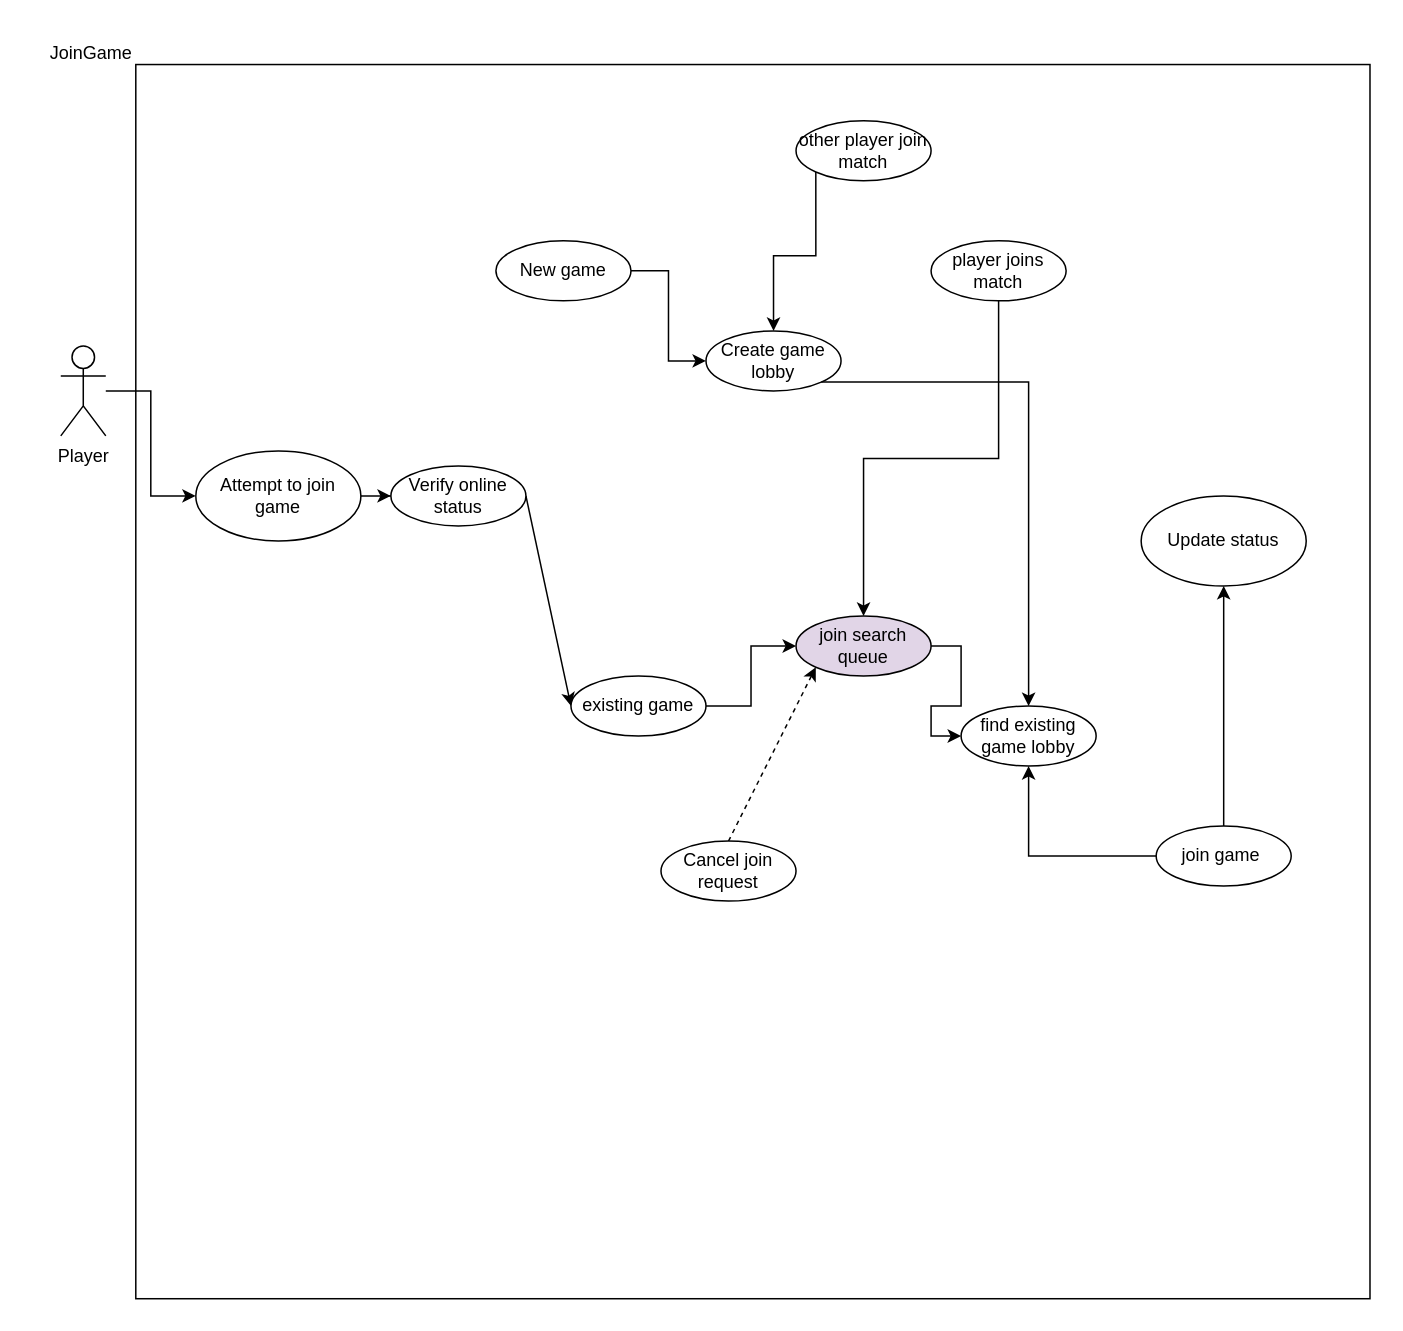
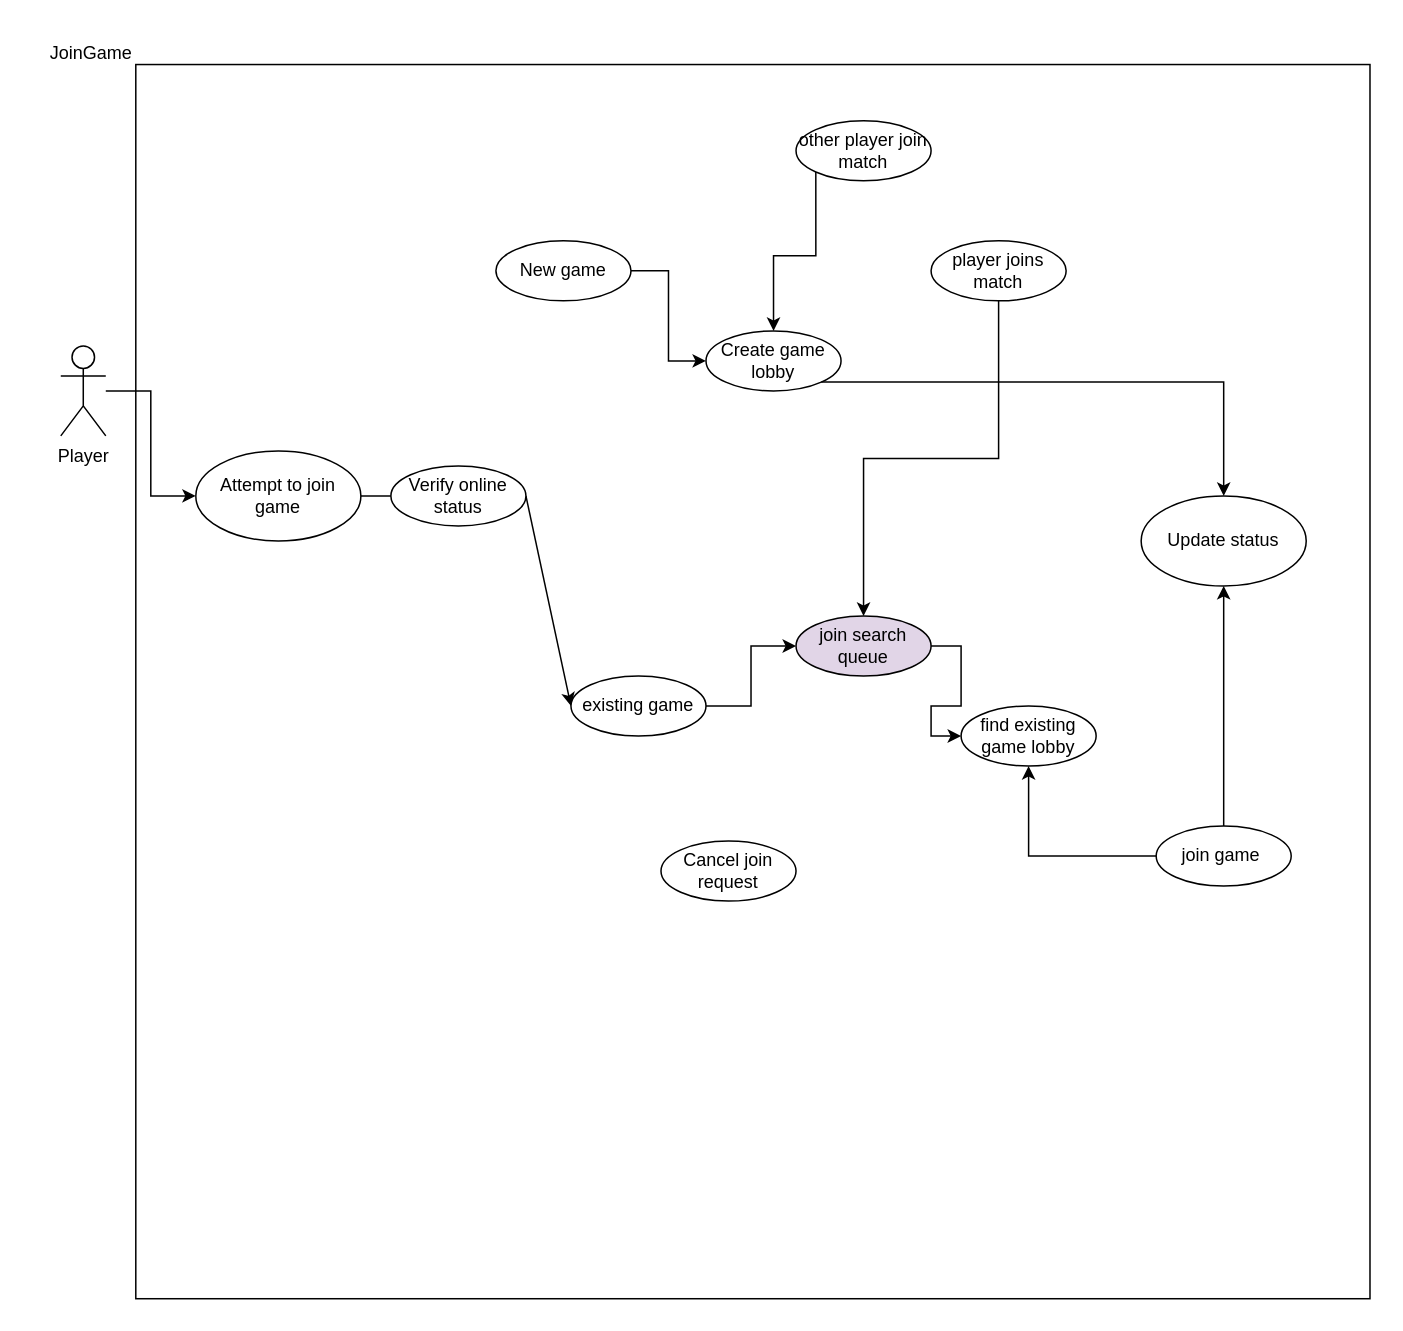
edge "Attempt to join game" -> "Verify online status": arrowhead classic -> none
edge "Create game lobby" -> "find existing game lobby": now "Create game lobby" -> "Update status"
edge "Cancel join request" -> "join search queue": removed
